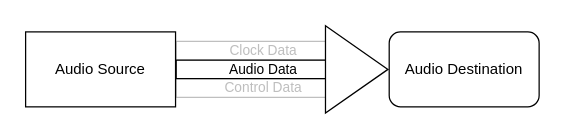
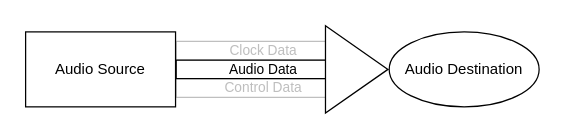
node "Audio Destination": shape rounded rectangle -> ellipse
